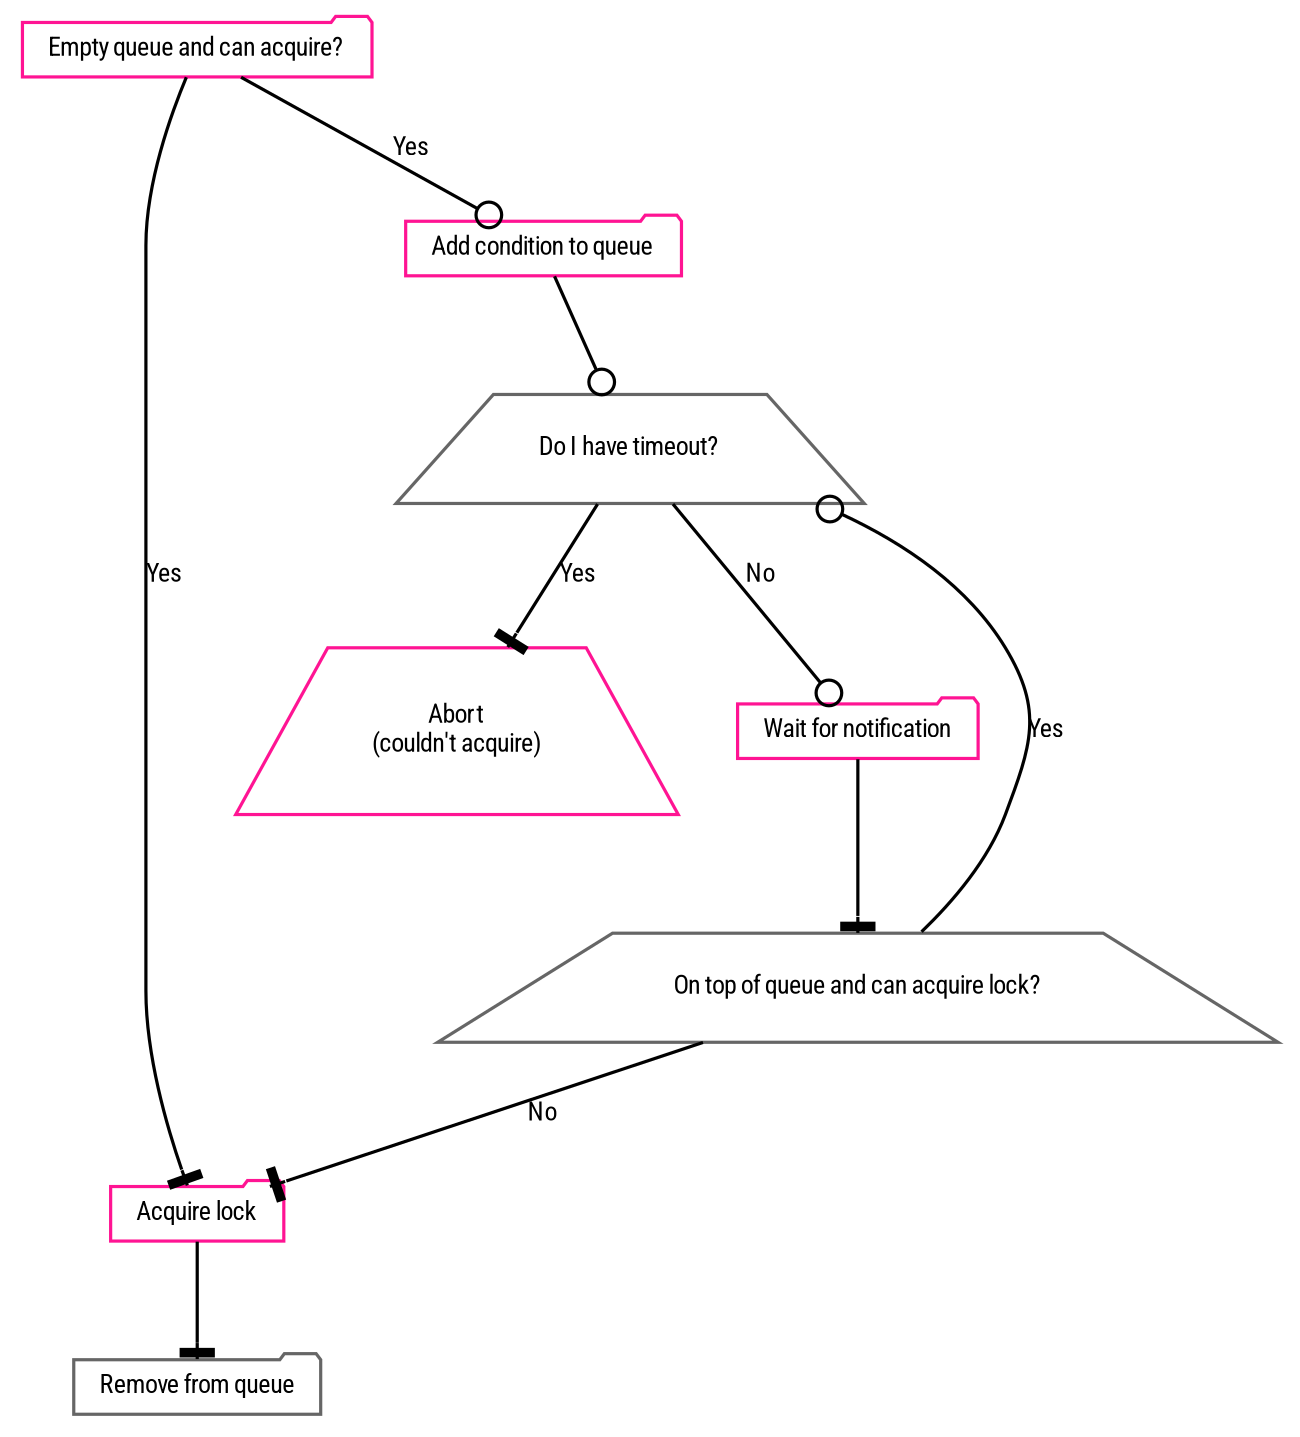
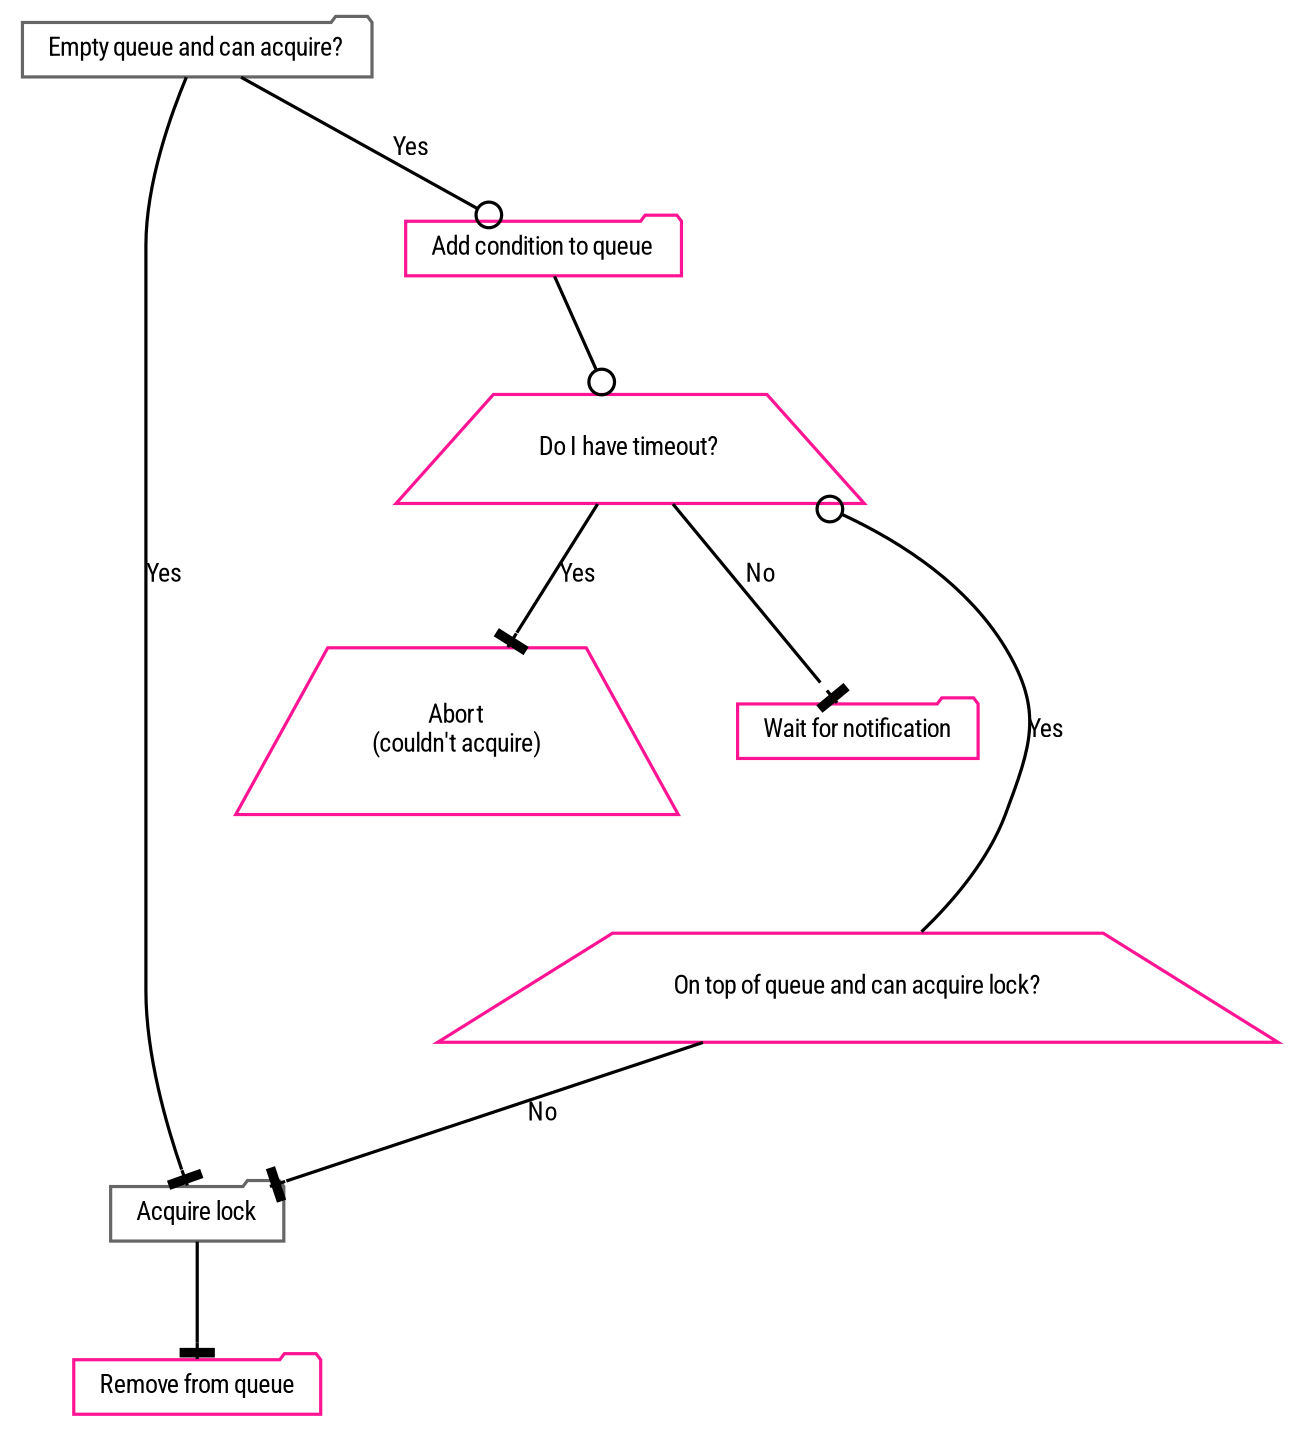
node "Empty queue and can acquire?": color deeppink -> gray40
node "Do I have timeout?": color gray40 -> deeppink
edge "Do I have timeout?" -> "Wait for notification": arrowhead odot -> tee
edge "Wait for notification" -> "On top of queue and can acquire lock?": removed
node "On top of queue and can acquire lock?": color gray40 -> deeppink
node "Acquire lock": color deeppink -> gray40
node "Remove from queue": color gray40 -> deeppink
